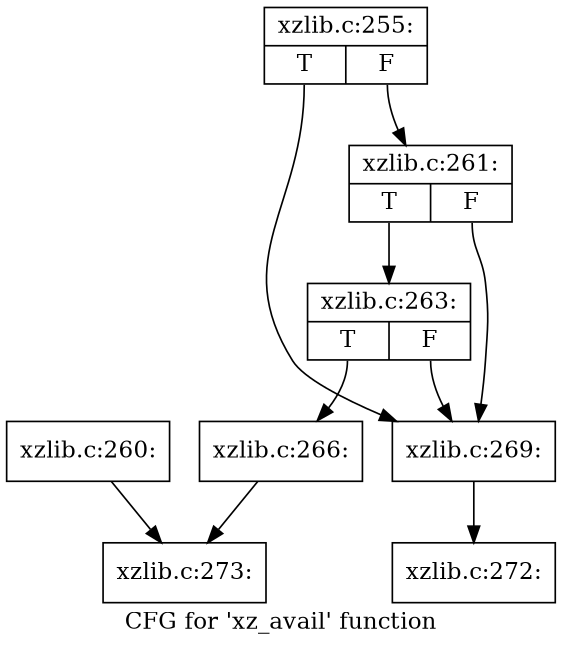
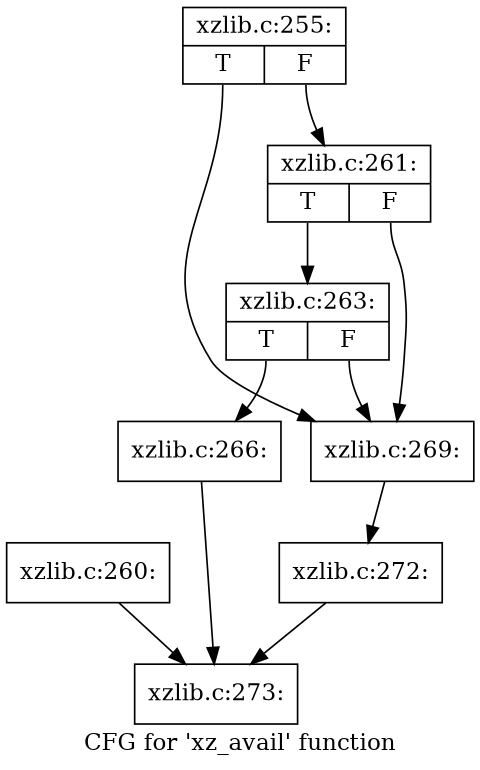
edge "xzlib.c:272:" -> "xzlib.c:273:": added
